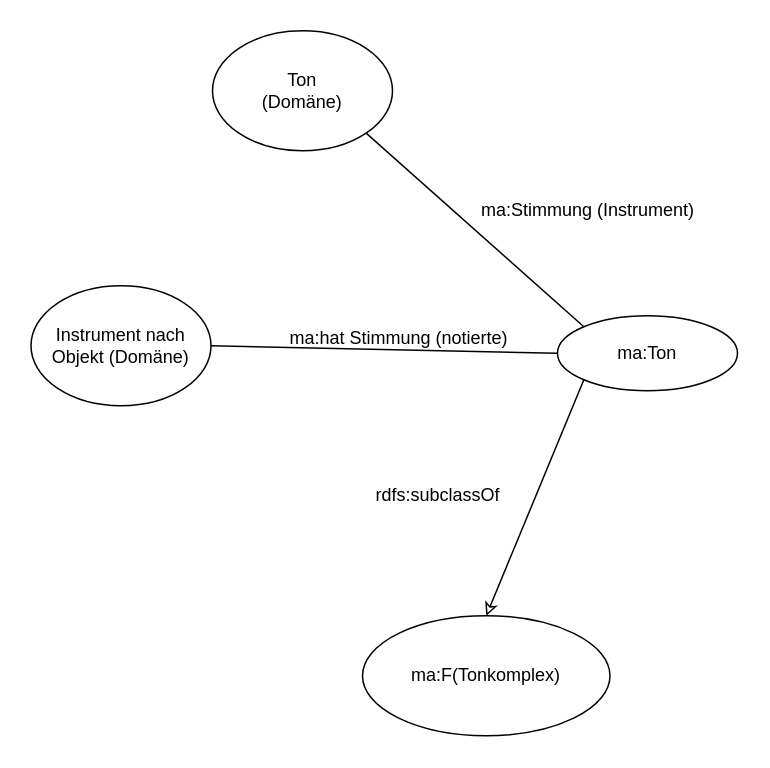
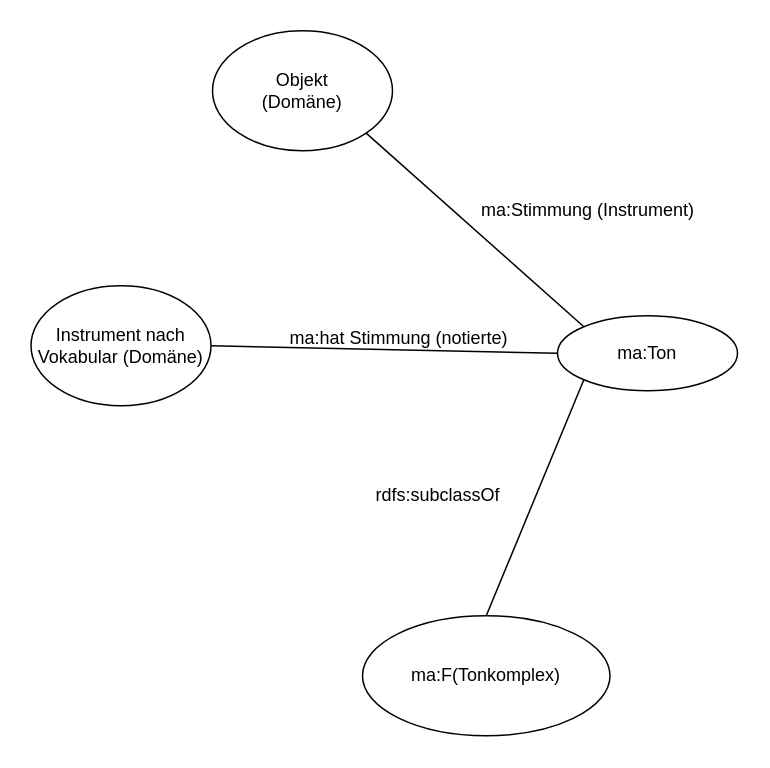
node "Ton (Domäne)": label "Ton (Domäne)" -> "Objekt (Domäne)"
node "Instrument nach Objekt (Domäne)": label "Instrument nach Objekt (Domäne)" -> "Instrument nach Vokabular (Domäne)"
edge "ma:Ton" -> "ma:F(Tonkomplex)": arrowhead classic -> none
